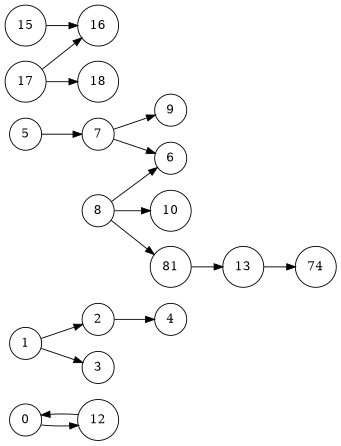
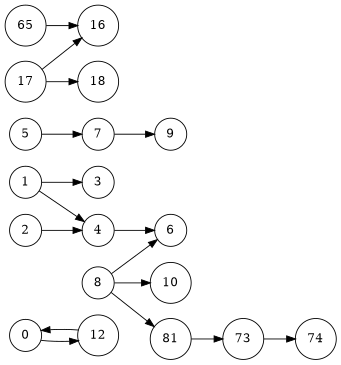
node "15": label "15" -> "65"
edge "7" -> "6": now "4" -> "6"
node "13": label "13" -> "73"
edge "1" -> "2": now "1" -> "4"
